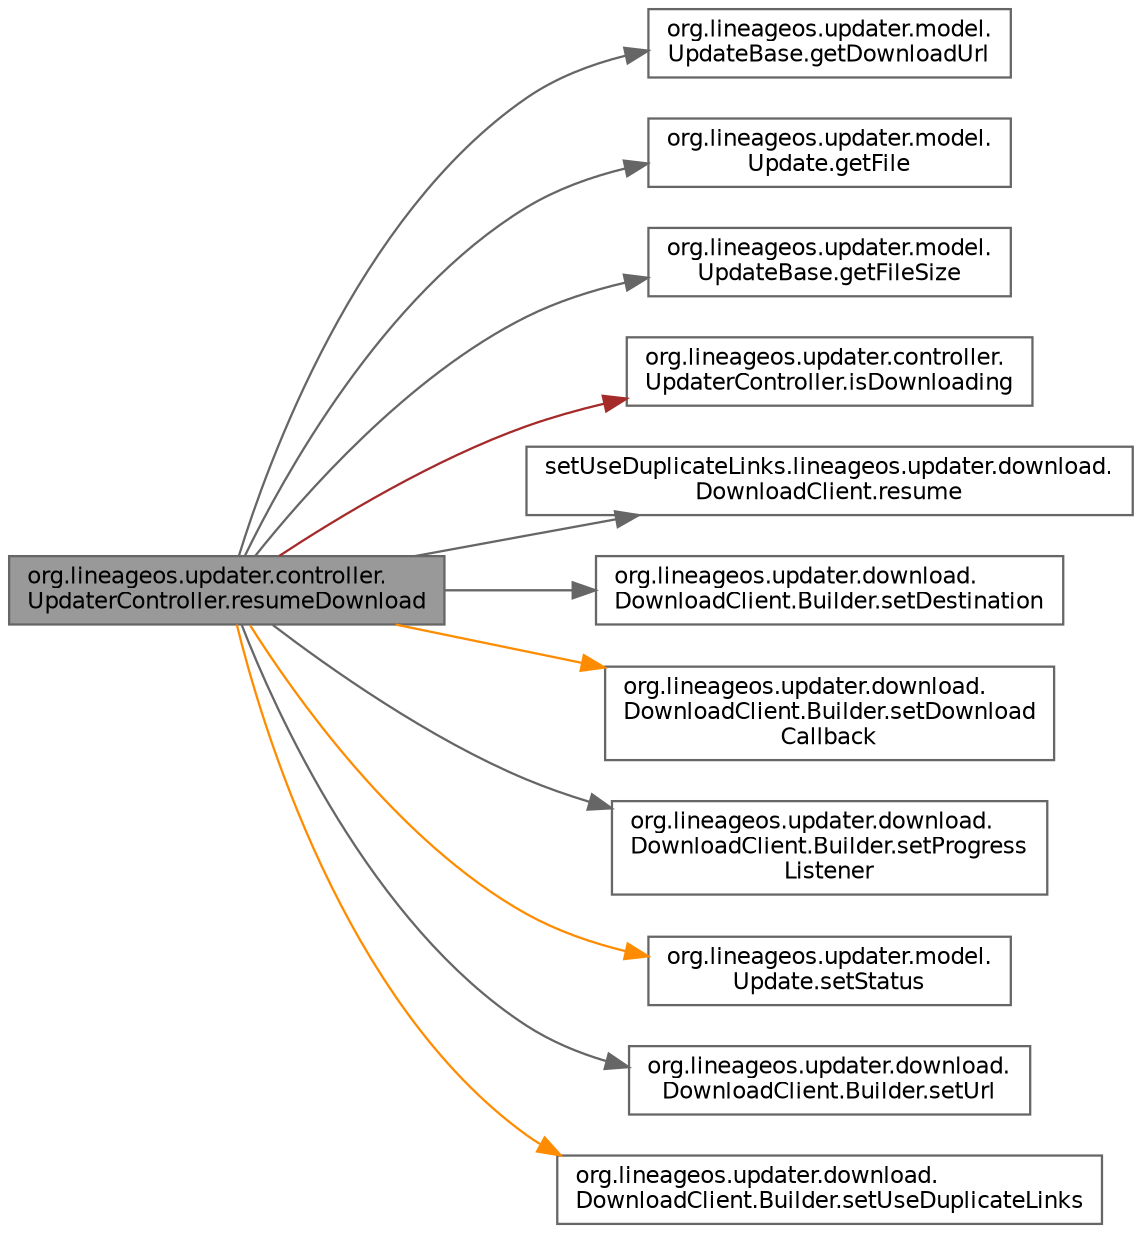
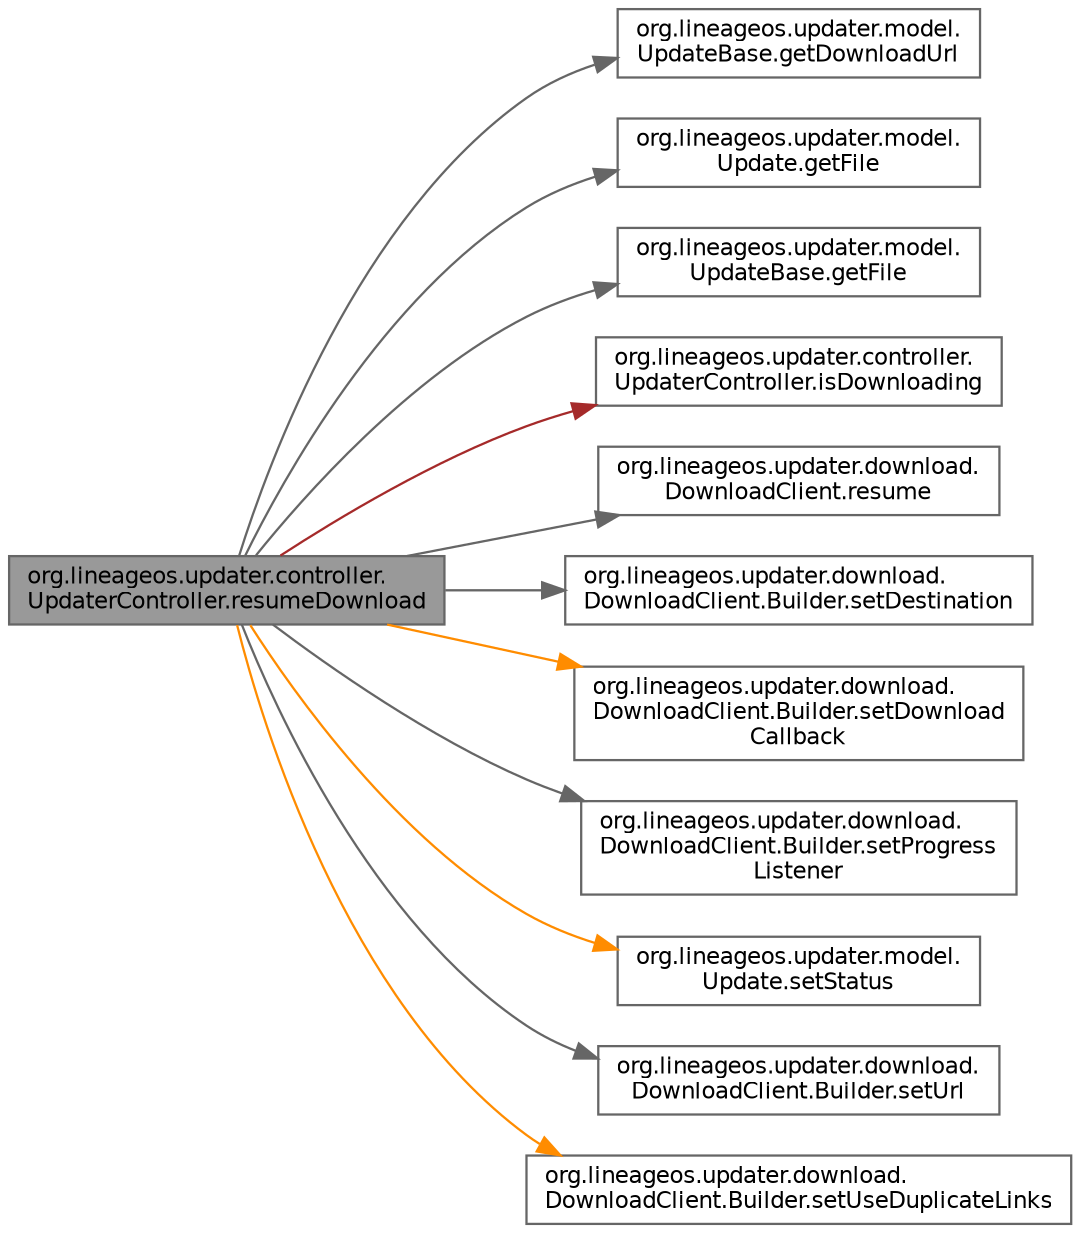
node "org.lineageos.updater.model. UpdateBase.getFileSize": label "org.lineageos.updater.model. UpdateBase.getFileSize" -> "org.lineageos.updater.model. UpdateBase.getFile"
node "setUseDuplicateLinks.lineageos.updater.download. DownloadClient.resume": label "setUseDuplicateLinks.lineageos.updater.download. DownloadClient.resume" -> "org.lineageos.updater.download. DownloadClient.resume"
